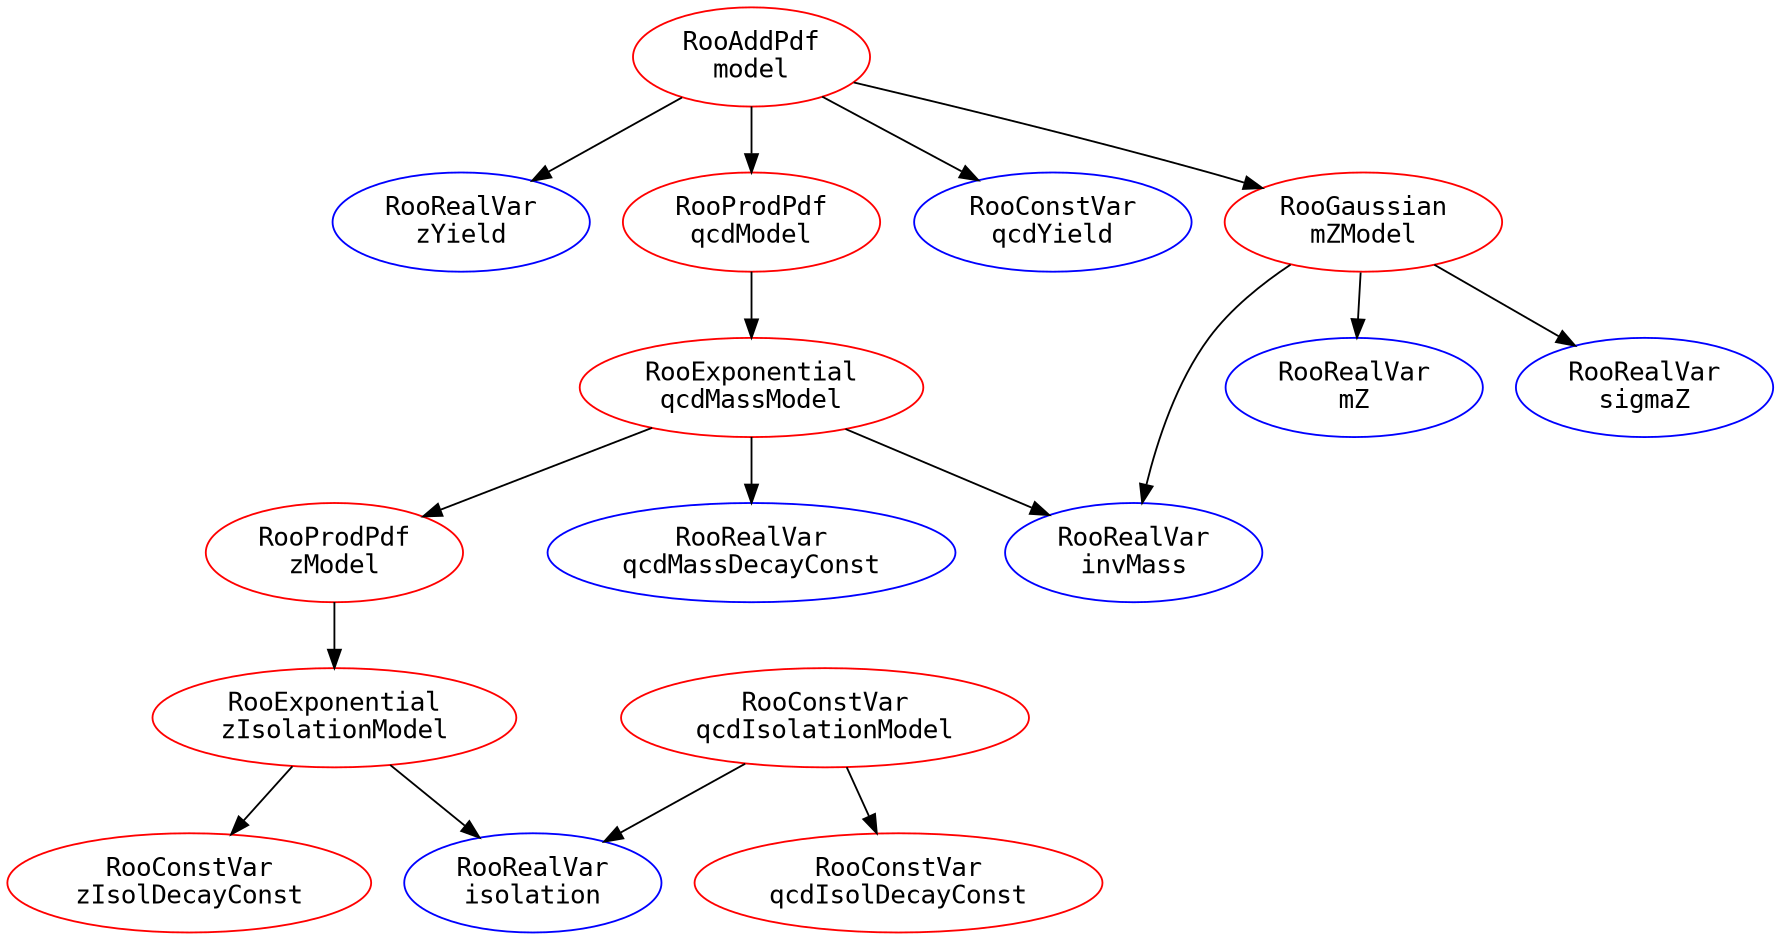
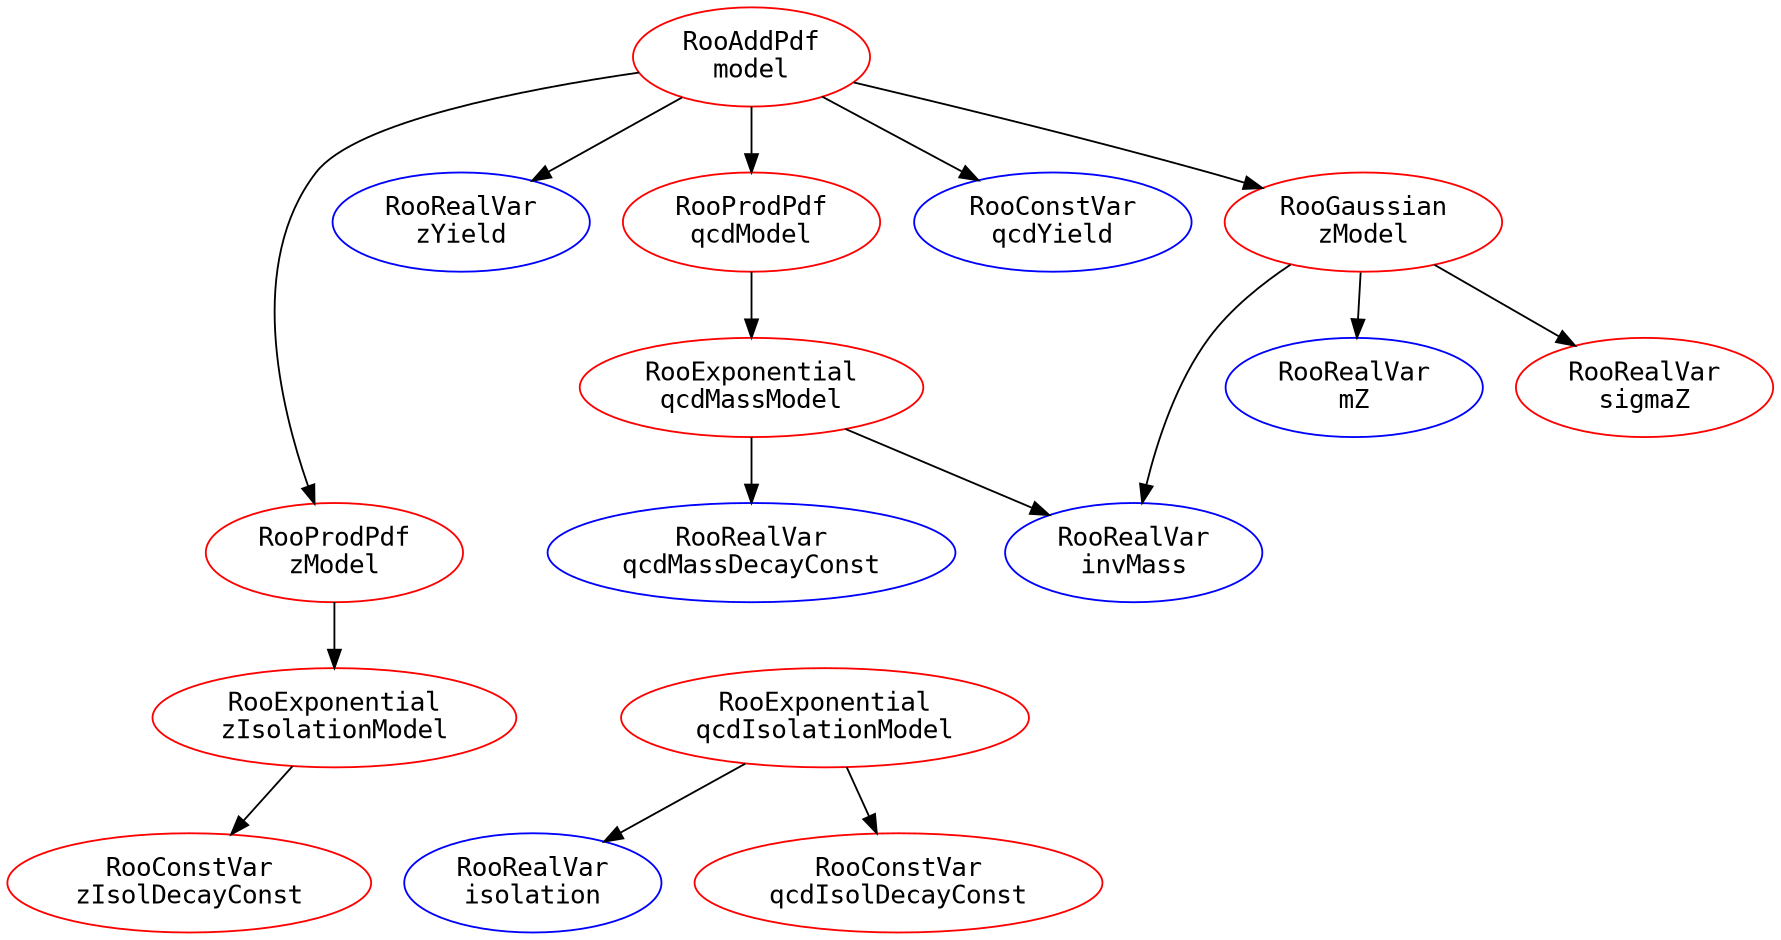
node "RooGaussian mZModel": label "RooGaussian mZModel" -> "RooGaussian zModel"
node "RooRealVar sigmaZ": color blue -> red
edge "RooExponential qcdMassModel" -> "RooProdPdf zModel": now "RooAddPdf model" -> "RooProdPdf zModel"
node "RooConstVar qcdIsolationModel": label "RooConstVar qcdIsolationModel" -> "RooExponential qcdIsolationModel"
edge "RooExponential zIsolationModel" -> "RooRealVar isolation": removed
